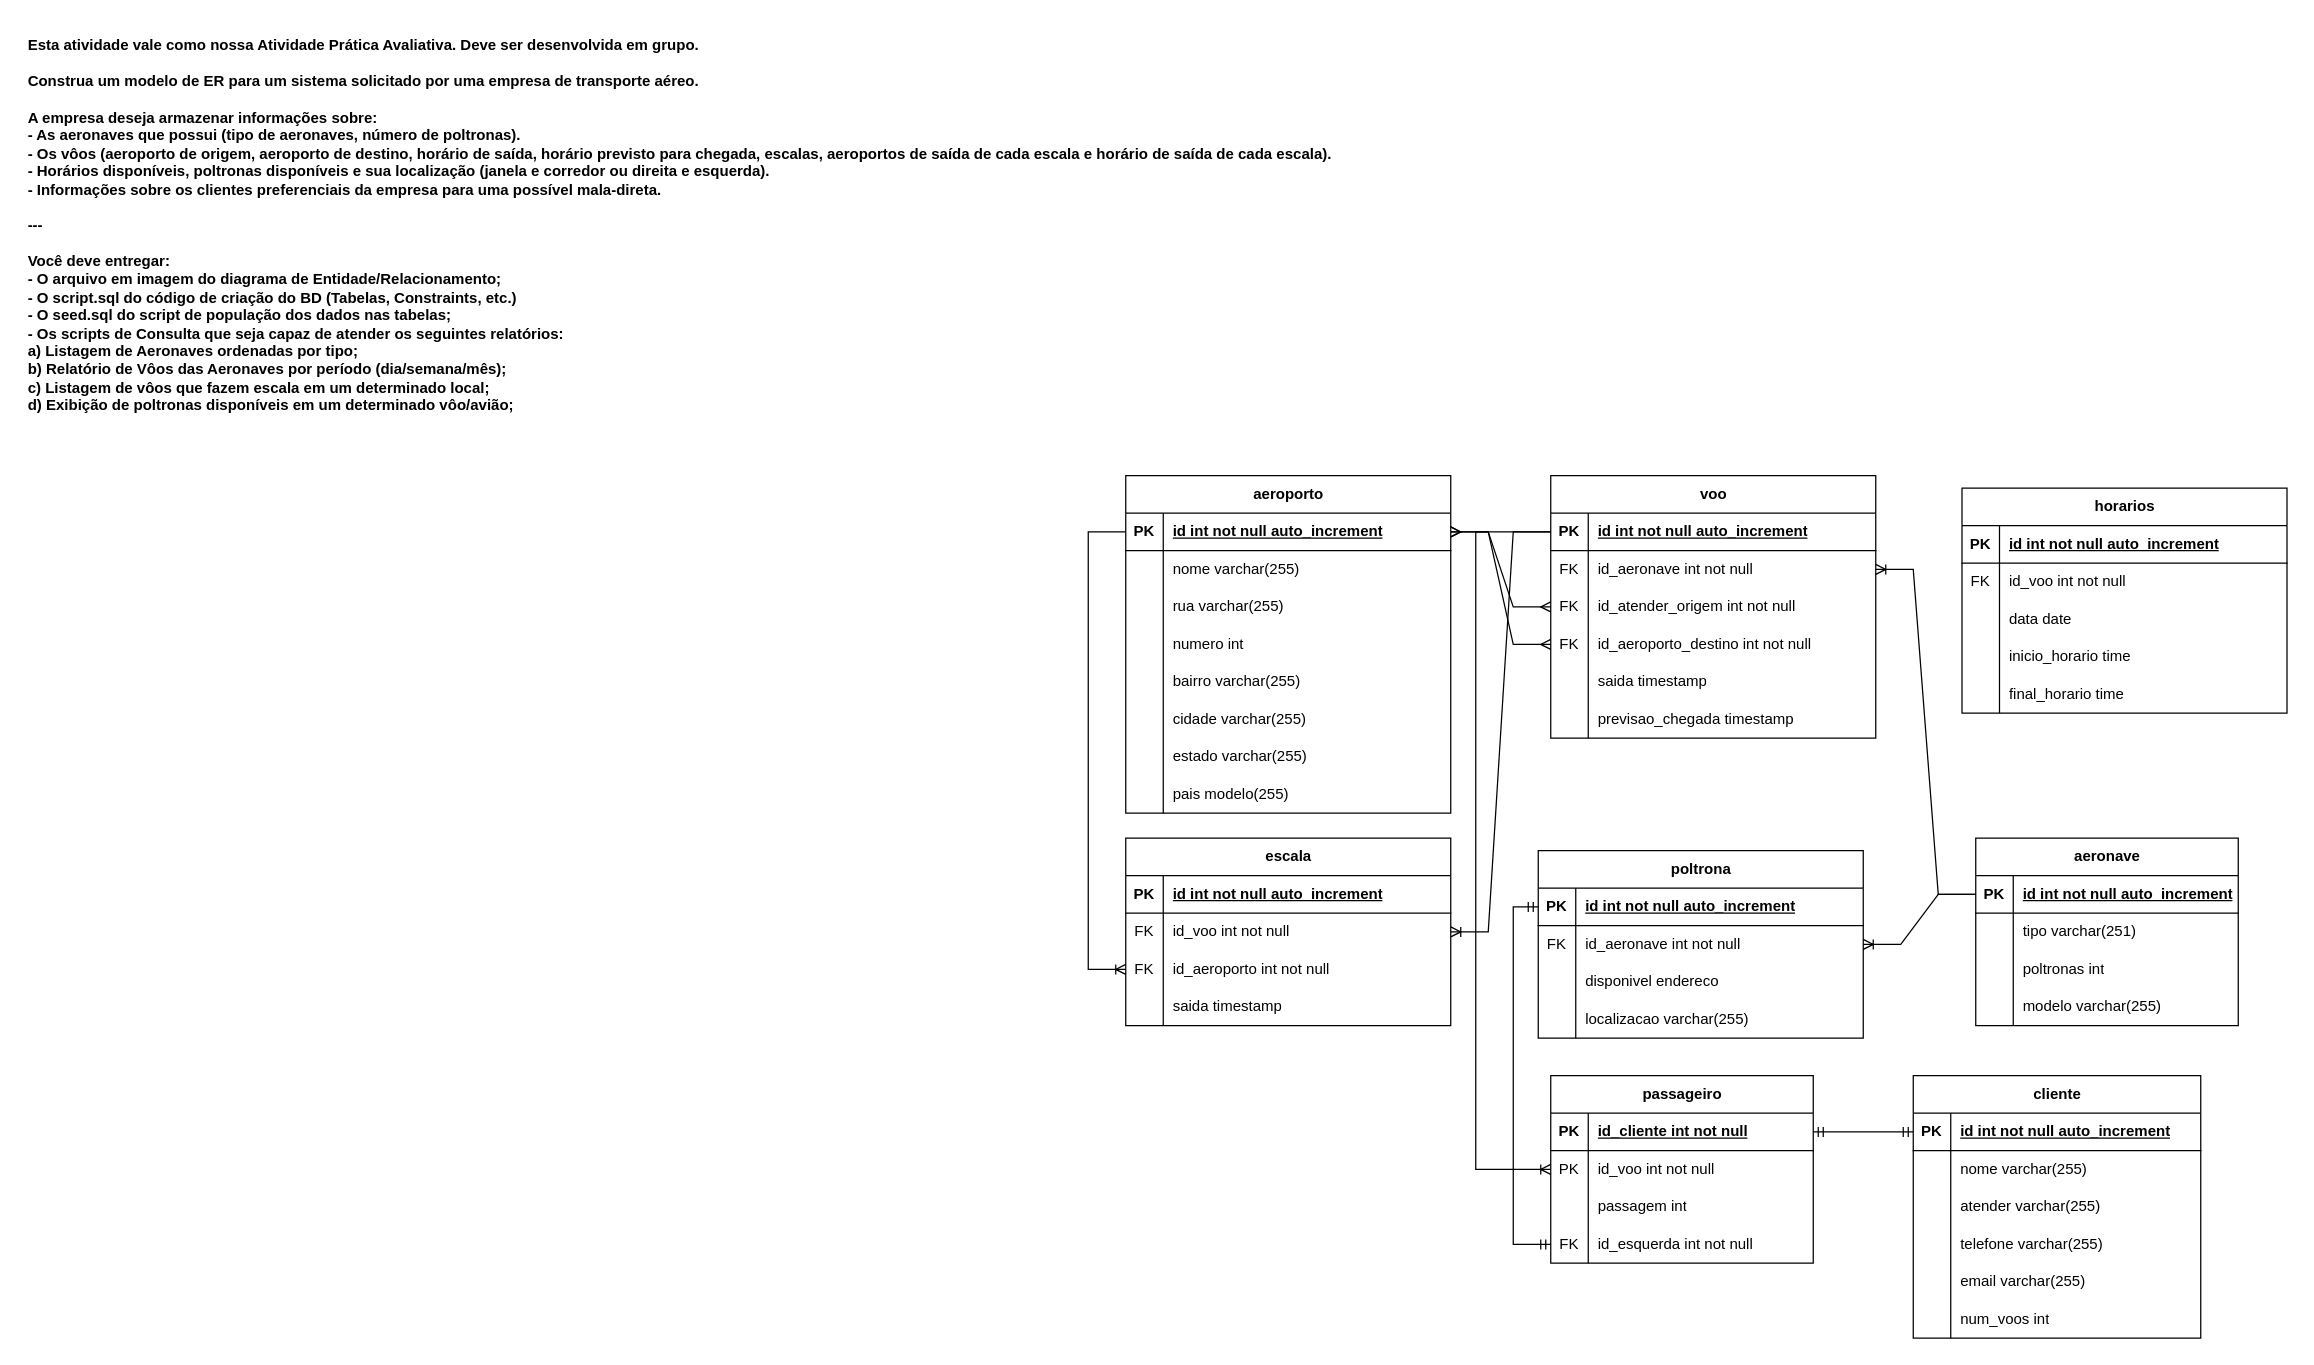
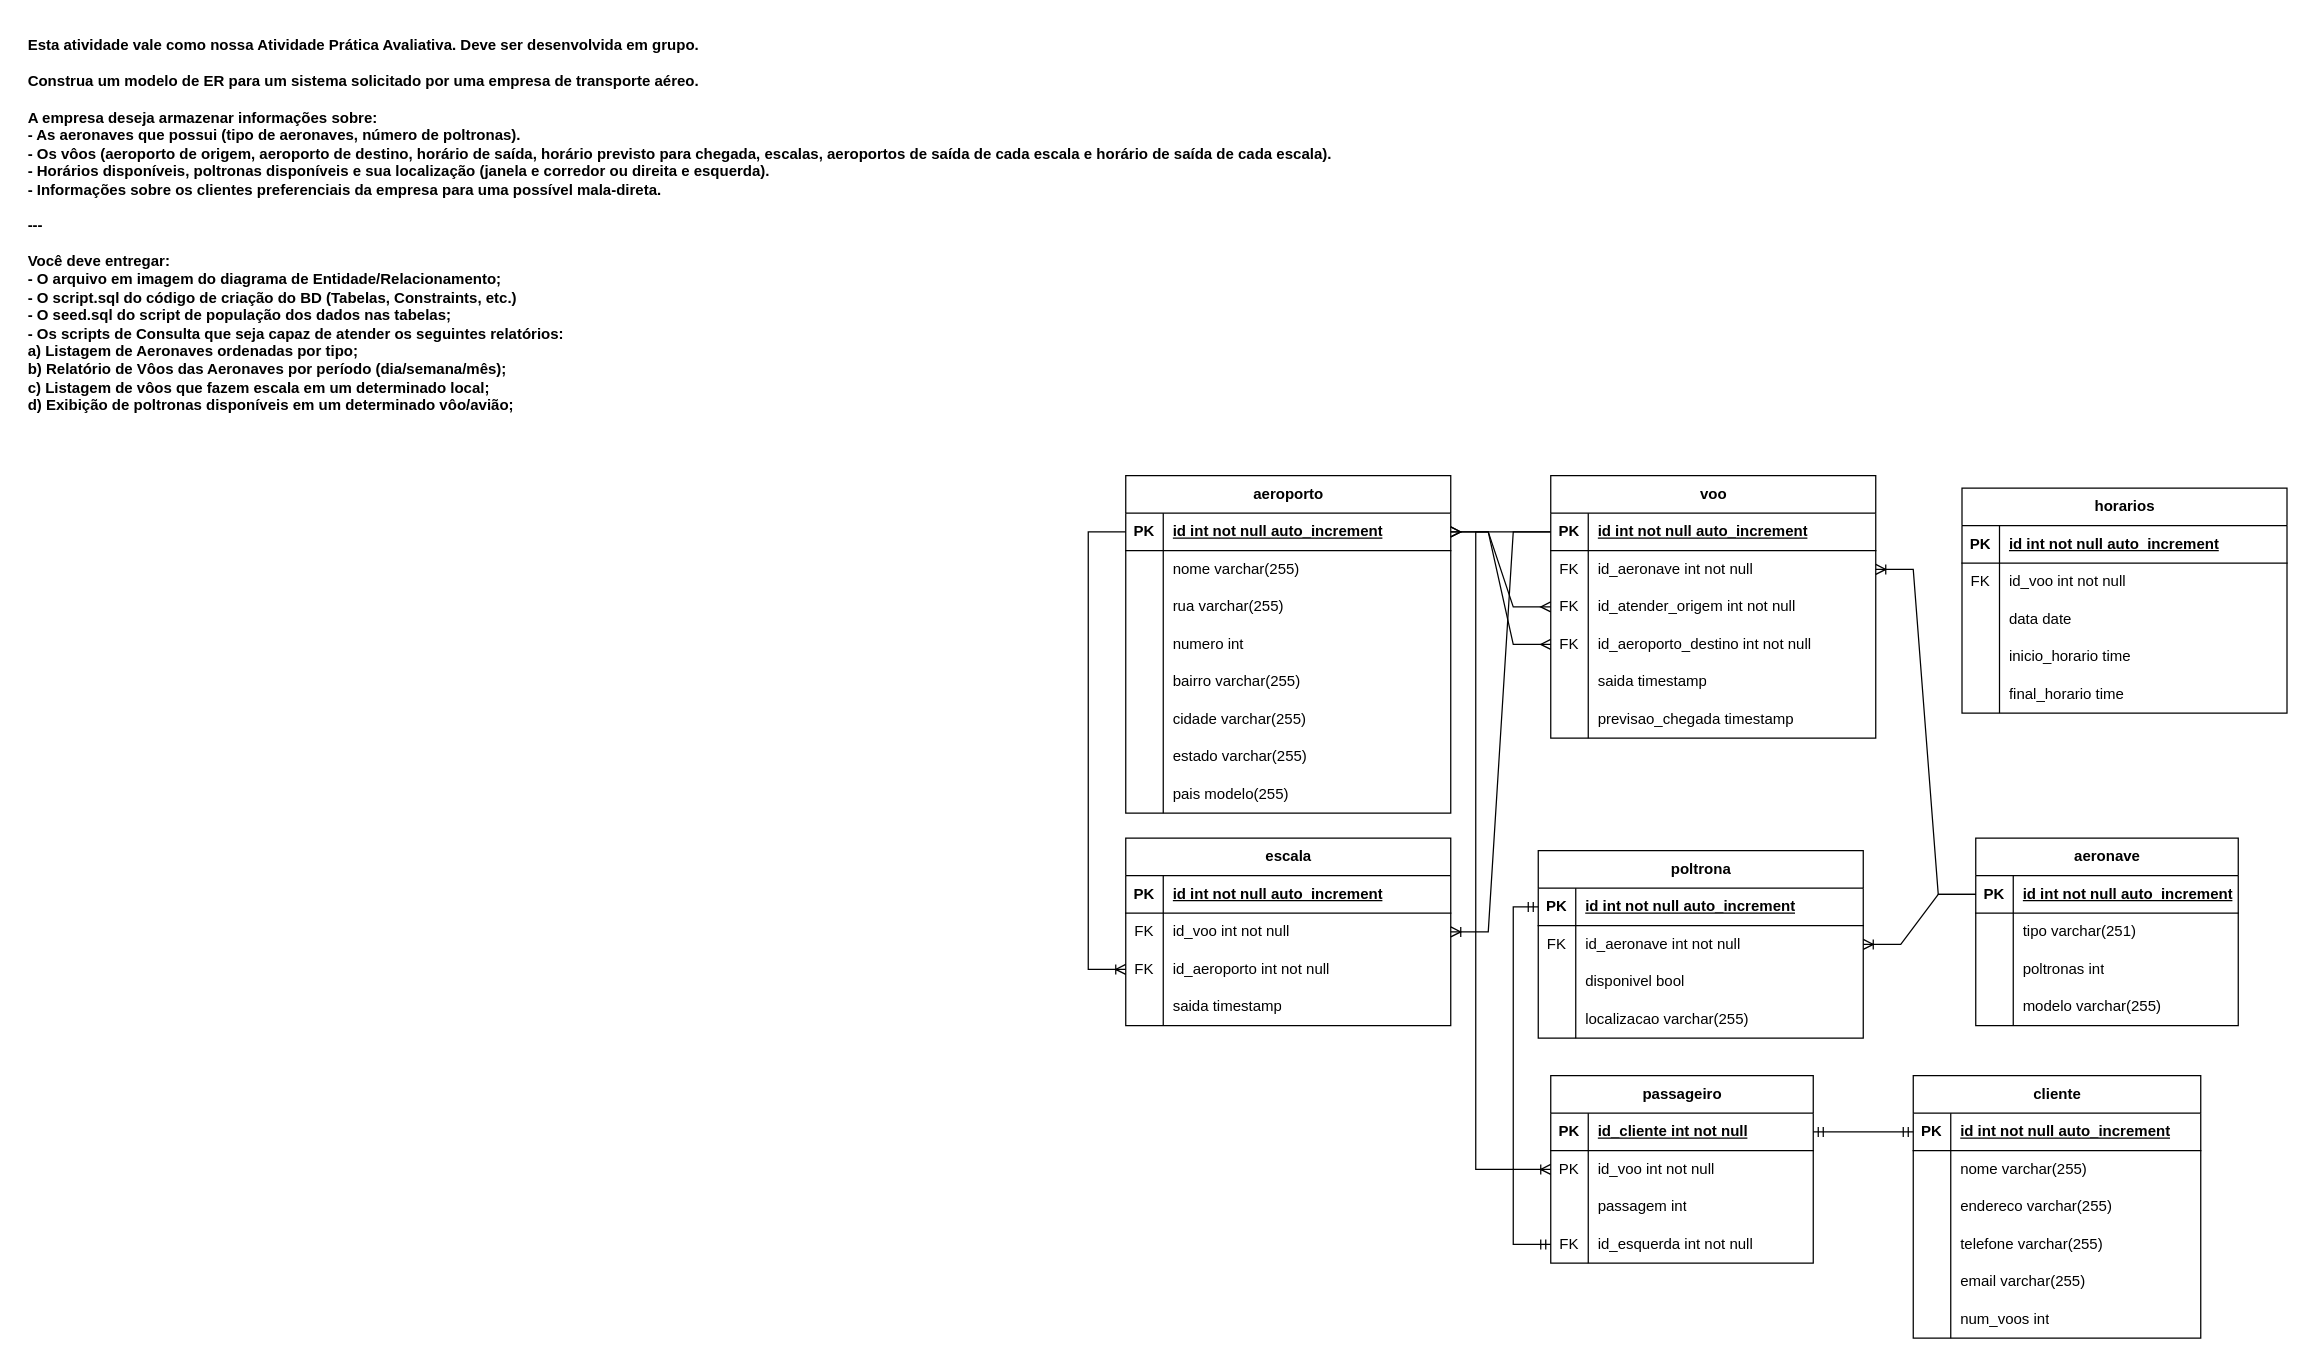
node "disponivel endereco": label "disponivel endereco" -> "disponivel bool"
node "atender varchar(255)": label "atender varchar(255)" -> "endereco varchar(255)"
